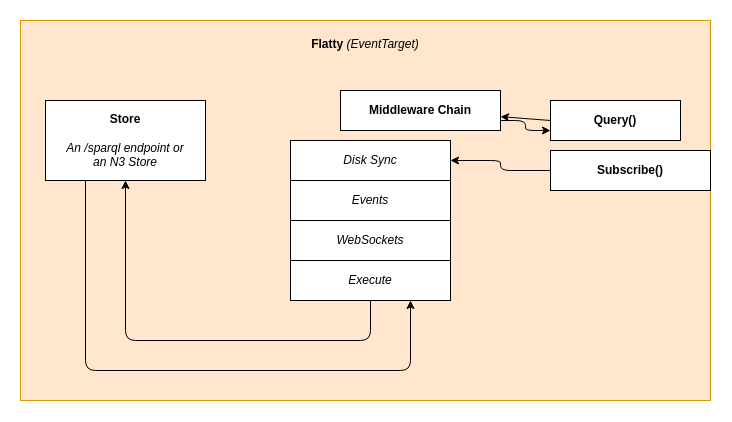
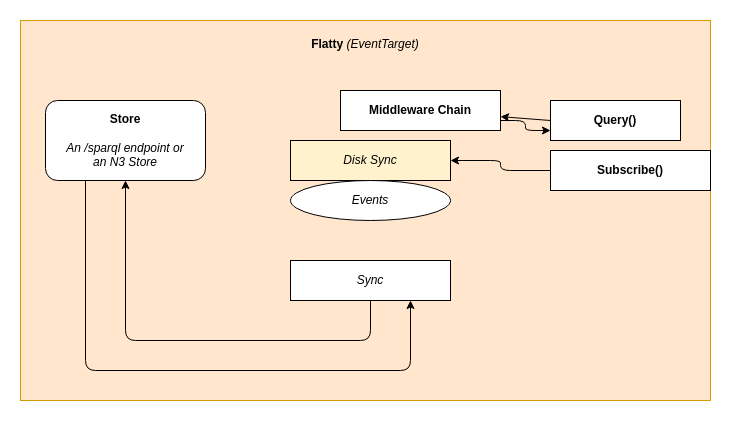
node "Store An /sparql endpoint or an N3 Store": shape rectangle -> rounded rectangle
node "Disk Sync": fillcolor #ffffff -> #fff2cc
node "Events": shape rectangle -> ellipse
node "WebSockets": removed
node "Execute": label "Execute" -> "Sync"
